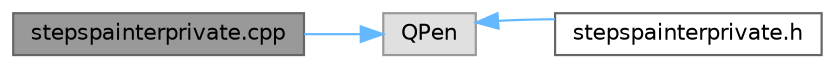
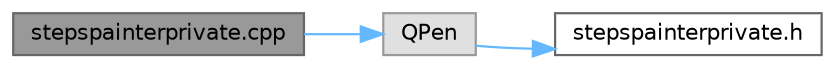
edge "stepspainterprivate.h" -> "QPen": reversed
